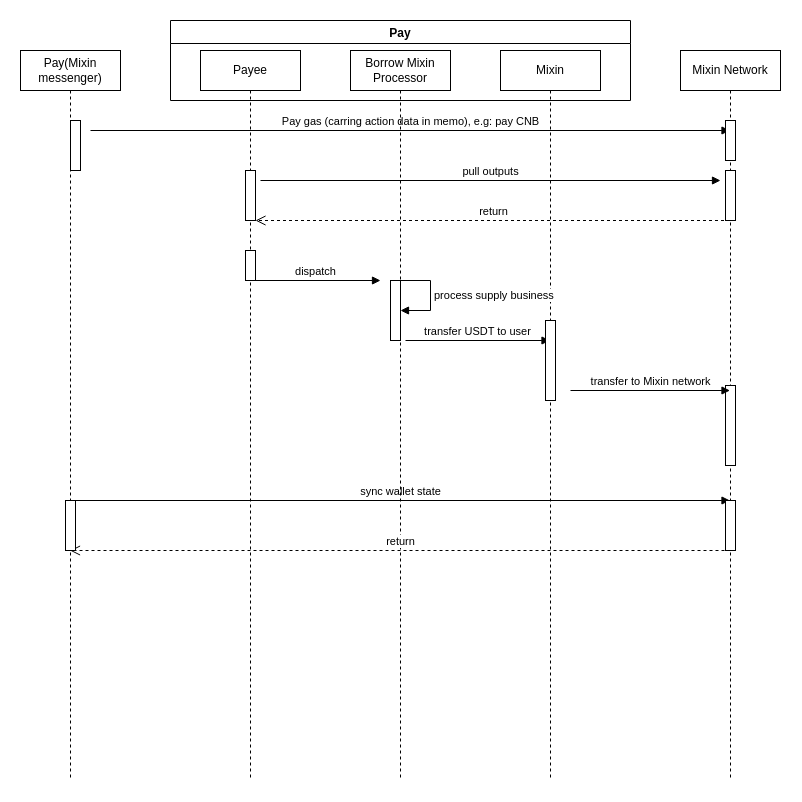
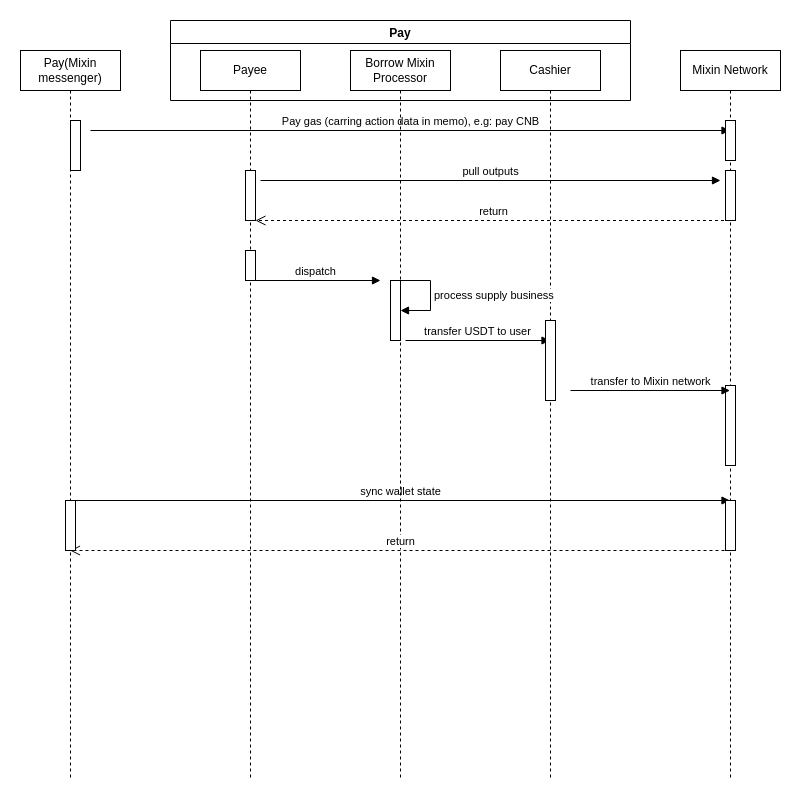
node "Mixin": label "Mixin" -> "Cashier"
